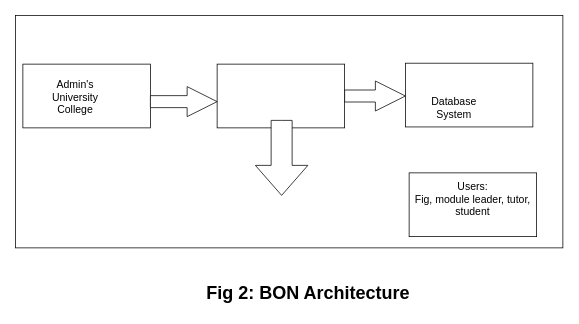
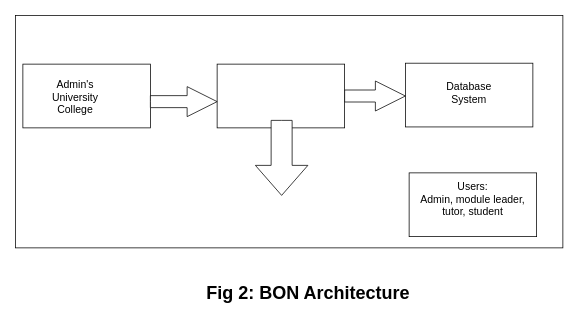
node "Database System": moved (454, 107) -> (469, 92)
node "Users: Fig, module leader, tutor, student": label "Users: Fig, module leader, tutor, student" -> "Users: Admin, module leader, tutor, student"
